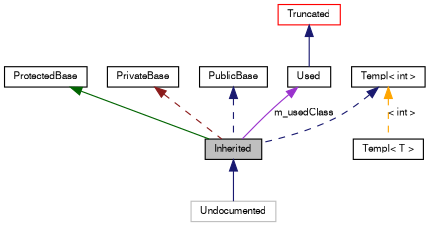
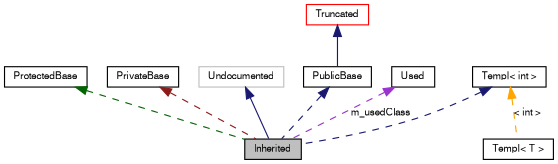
edge "Used" -> "Truncated": now "PublicBase" -> "Truncated"
edge "Inherited" -> "ProtectedBase": style solid -> dashed
edge "Inherited" -> "Used": style solid -> dashed
edge "Undocumented" -> "Inherited": reversed
